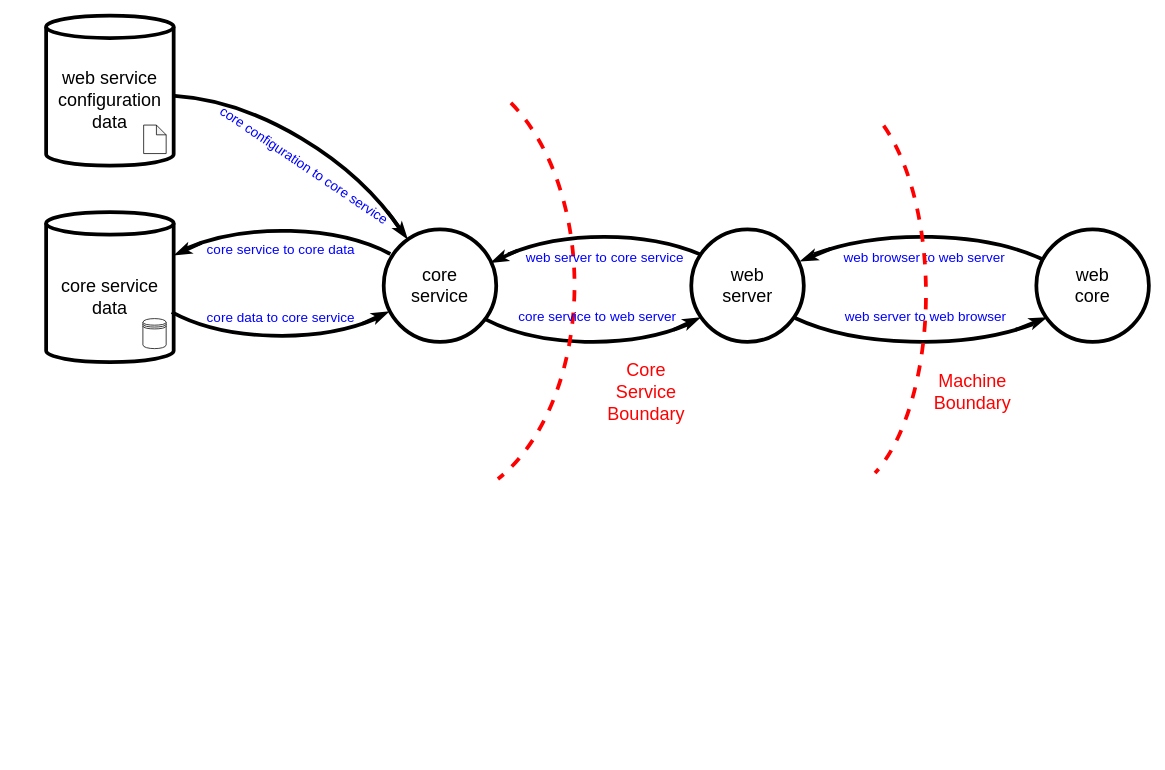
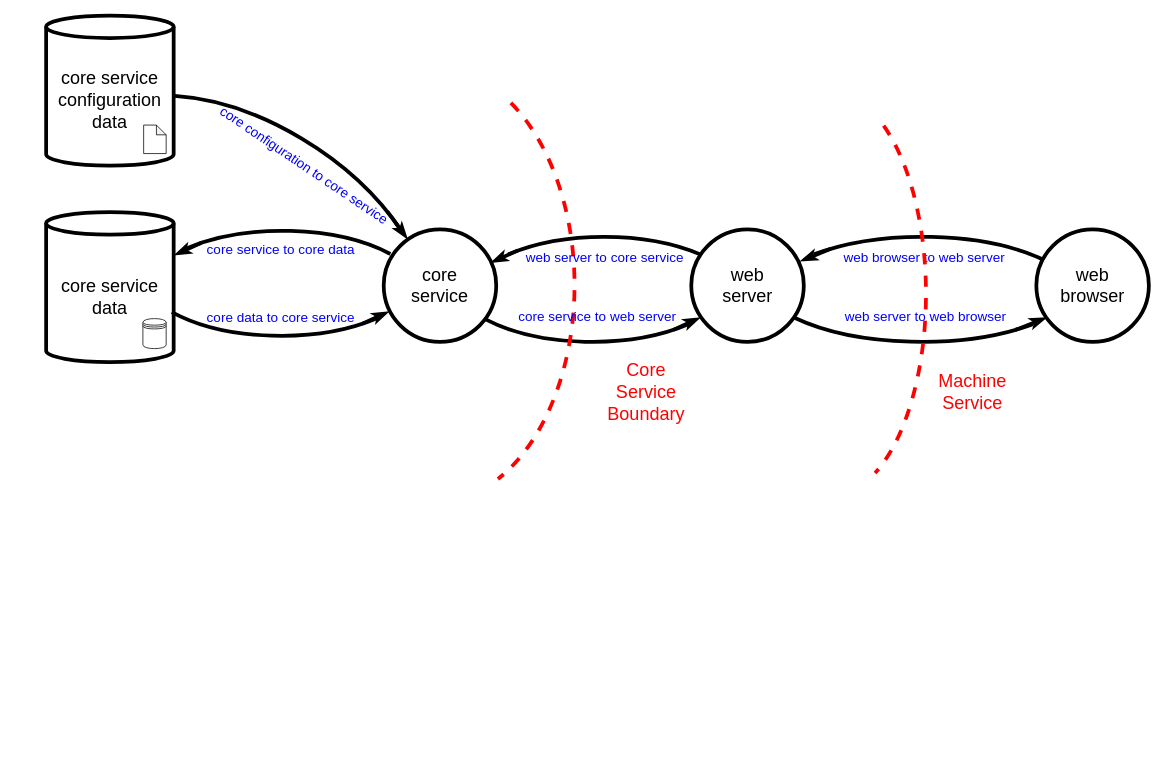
node "web service configuration data": label "web service configuration data" -> "core service configuration data"
node "web core": label "web core" -> "web browser"
node "Machine Boundary": label "Machine Boundary" -> "Machine Service"
